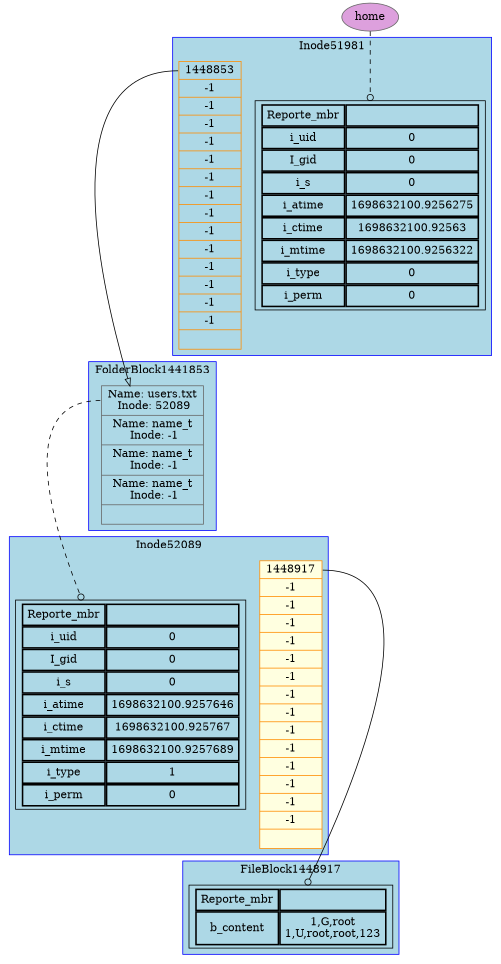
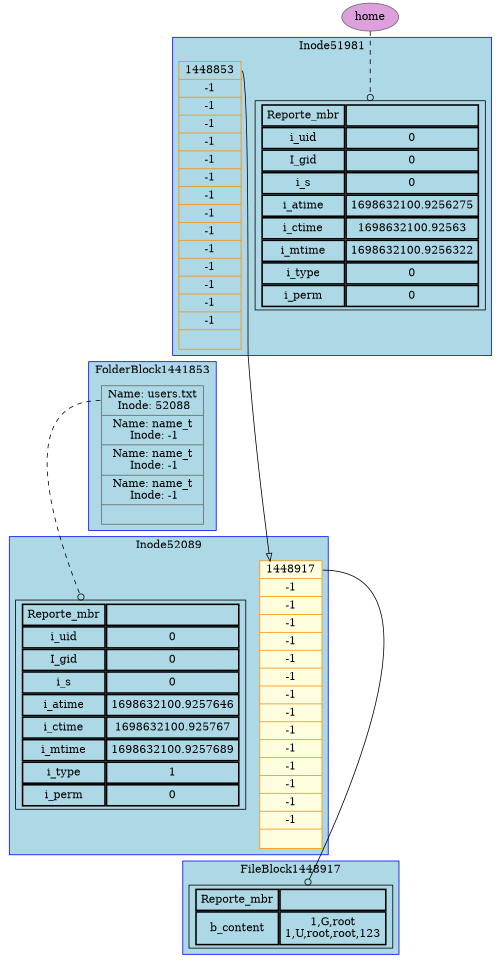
edge "1448853" -> "Name: users.txt": now "1448853" -> "1448917"
node "Name: users.txt": text "Inode: 52089" -> "Inode: 52088"
